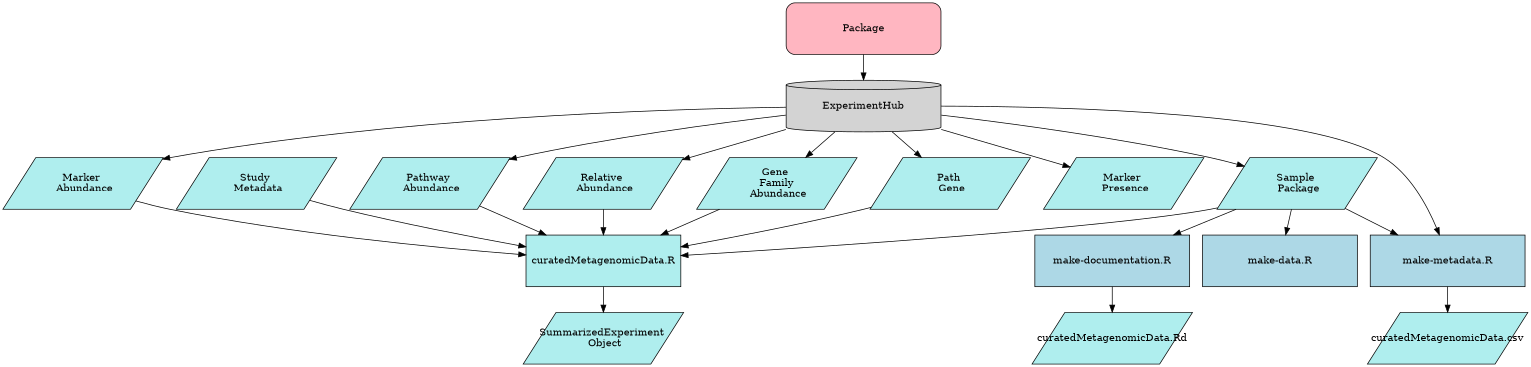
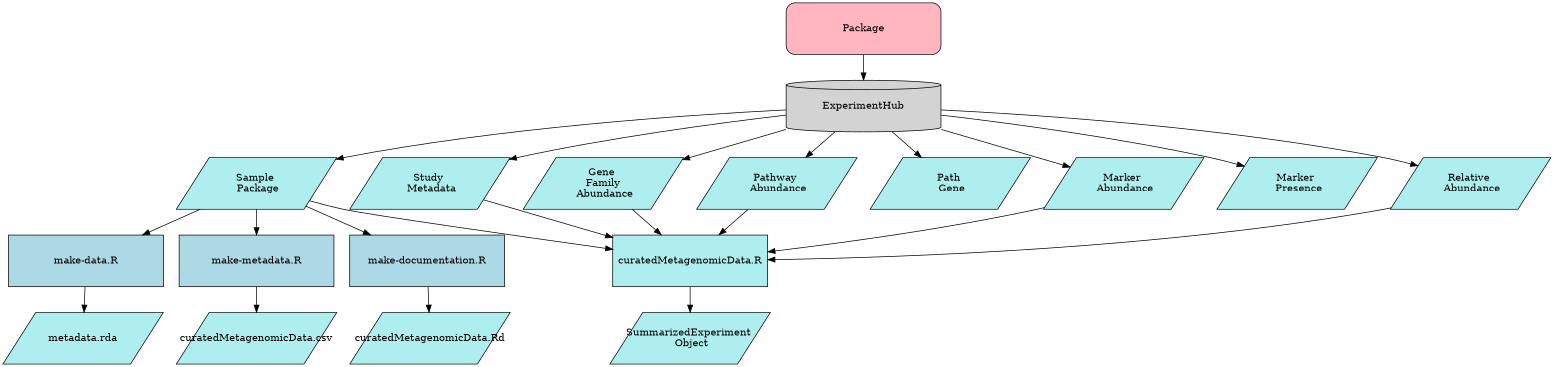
edge "ExperimentHub" -> "make-metadata.R": now "ExperimentHub" -> "Study Metadata"
edge "Path Gene" -> "curatedMetagenomicData.R": removed
node "metadata.rda": added
